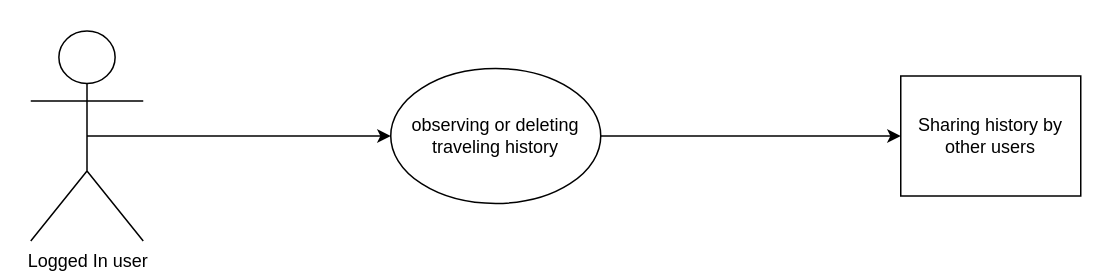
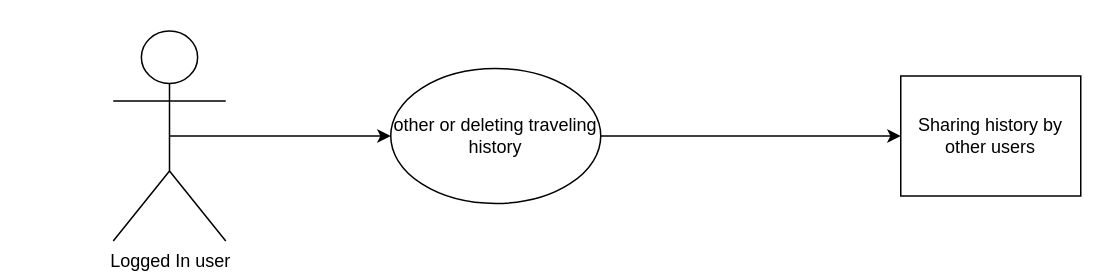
node "Logged In user": moved (87, 136) -> (170, 136)
node "observing or deleting traveling history": label "observing or deleting traveling history" -> "other or deleting traveling history"
